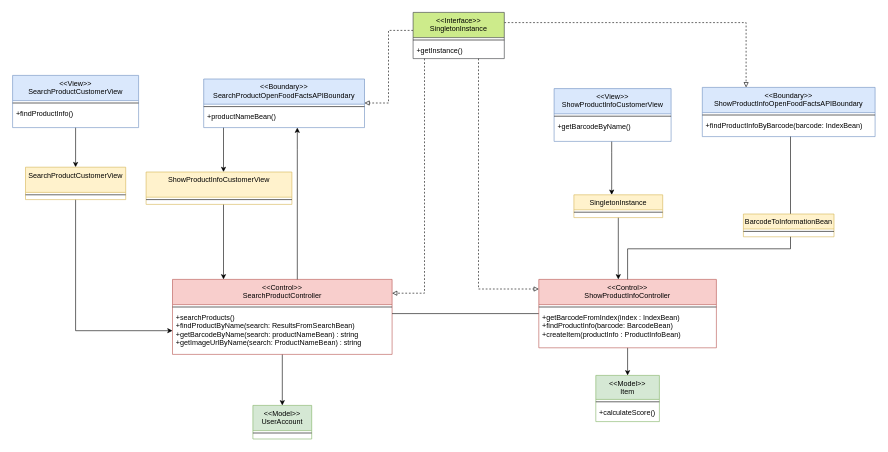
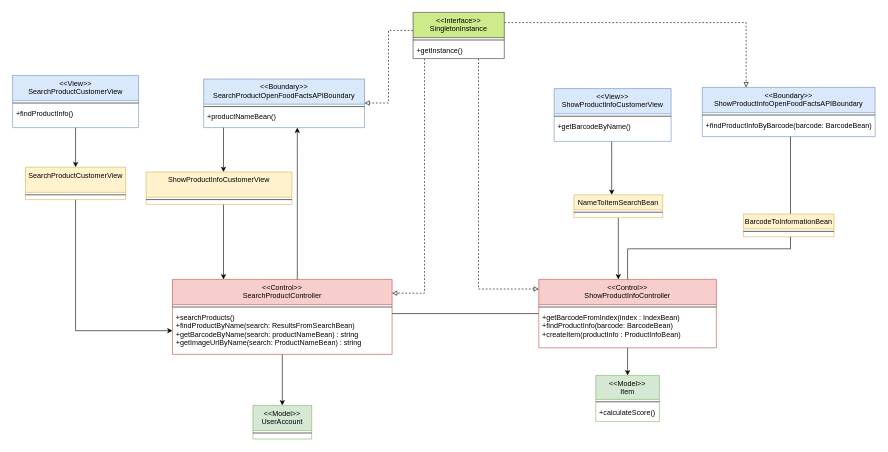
node "+findProductInfoByBarcode(barcode: IndexBean)": label "+findProductInfoByBarcode(barcode: IndexBean)" -> "+findProductInfoByBarcode(barcode: BarcodeBean)"
node "SingletonInstance": label "SingletonInstance" -> "NameToItemSearchBean"
